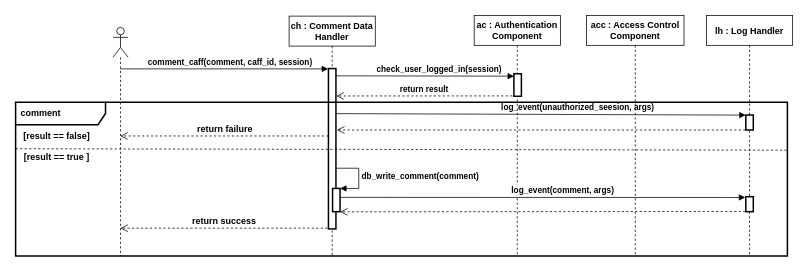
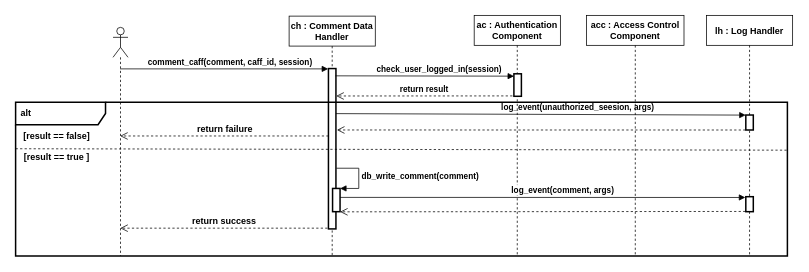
node "comment": label "comment" -> "alt"
